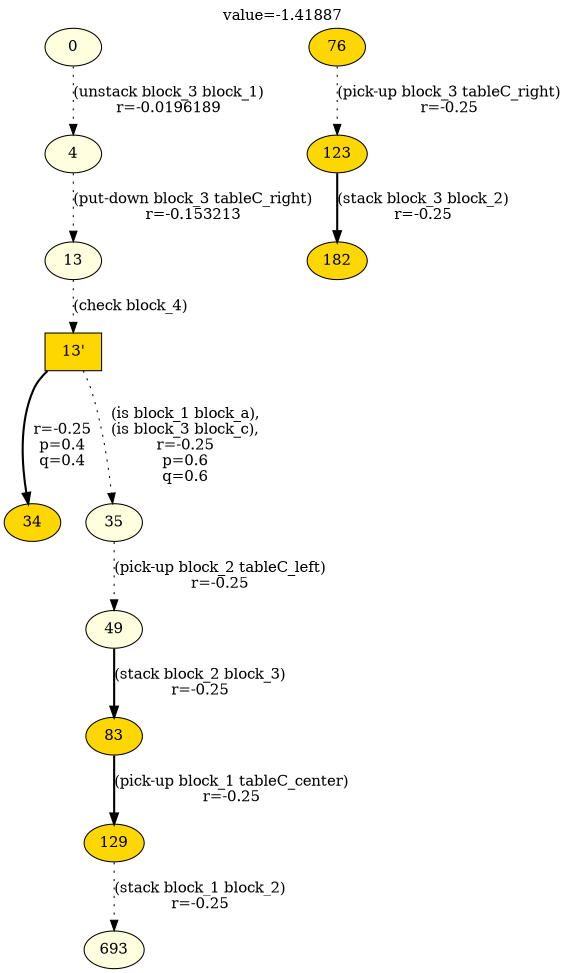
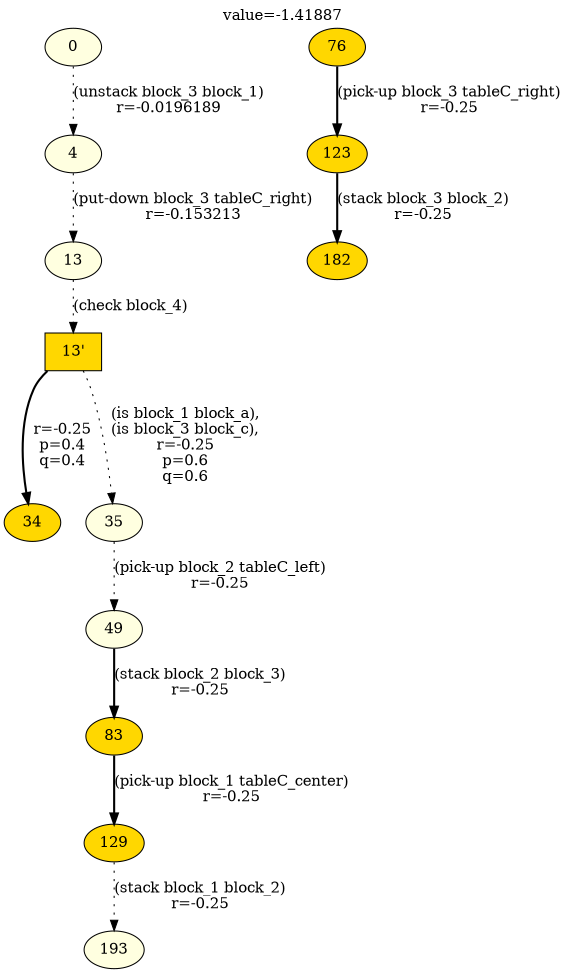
edge "76" -> "123": style dotted -> bold
node "693": label "693" -> "193"
